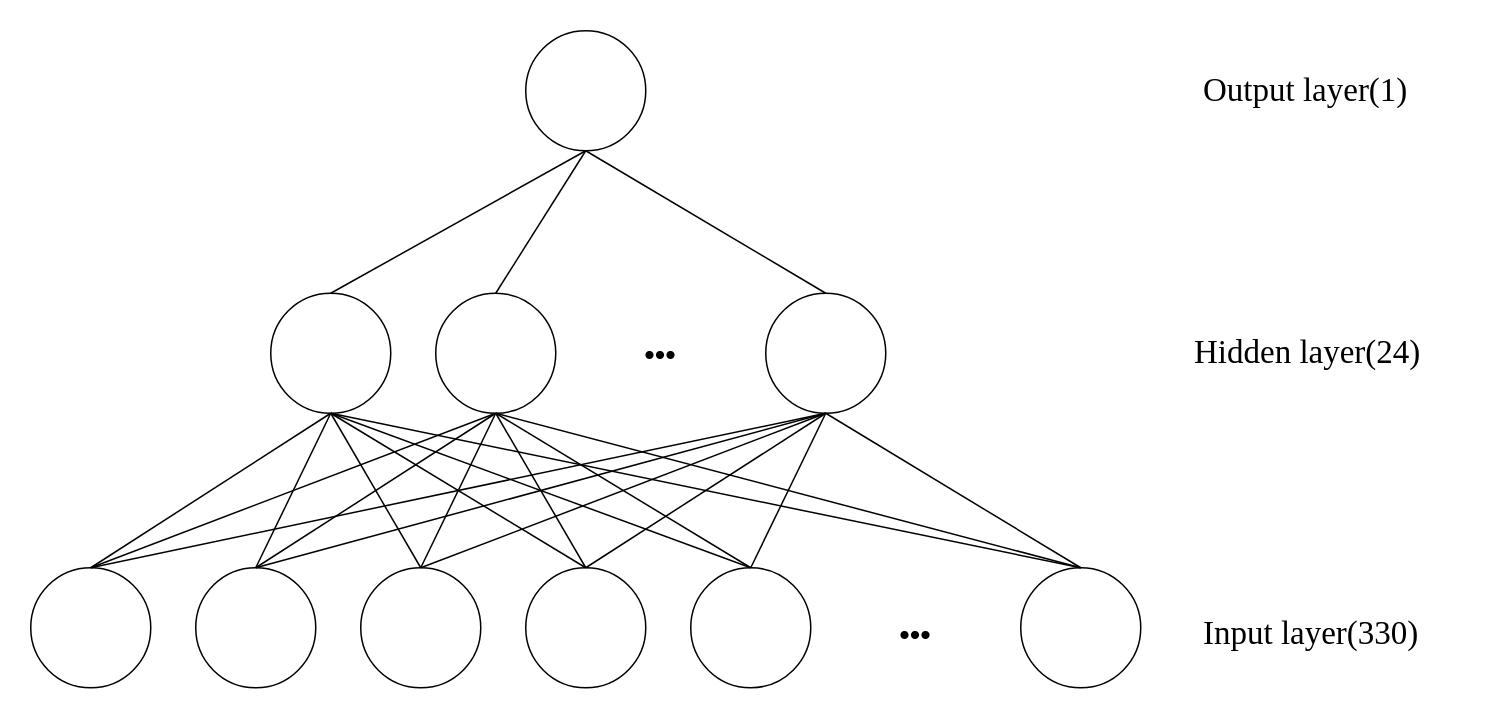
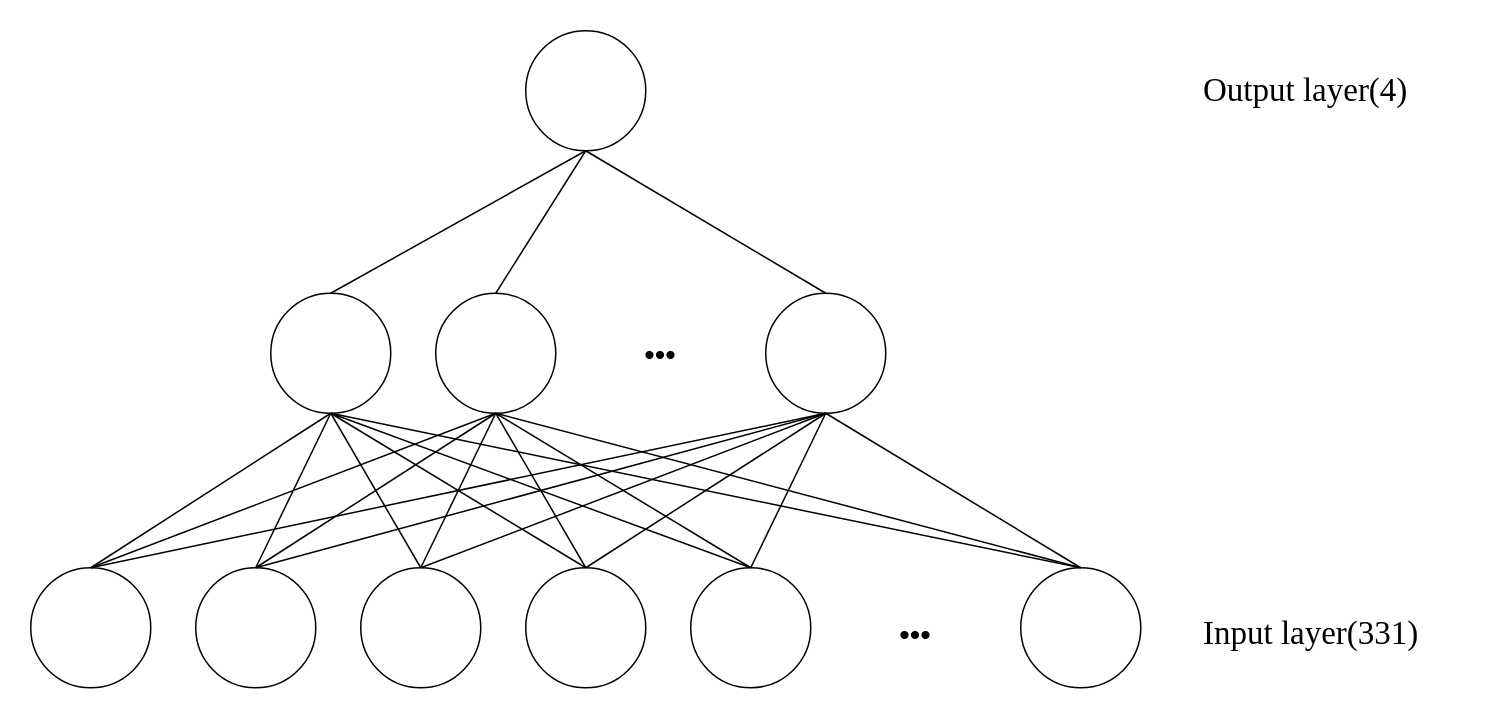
node "Output layer(1)": label "Output layer(1)" -> "Output layer(4)"
node "Hidden layer(24)": removed
node "Input layer(330)": label "Input layer(330)" -> "Input layer(331)"
